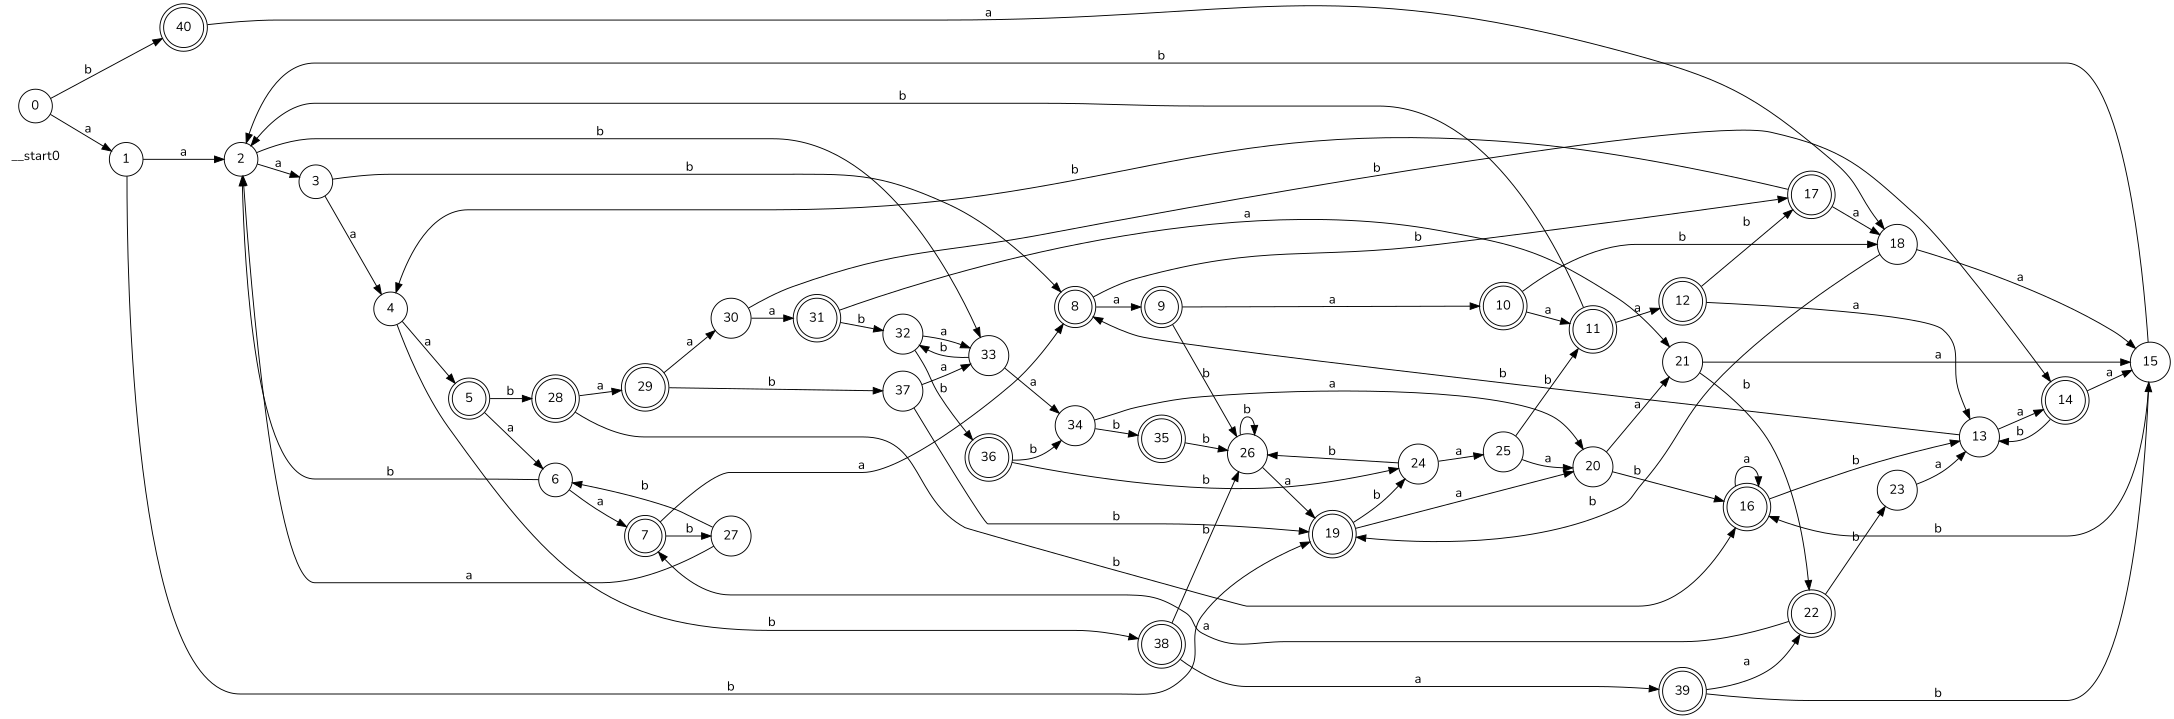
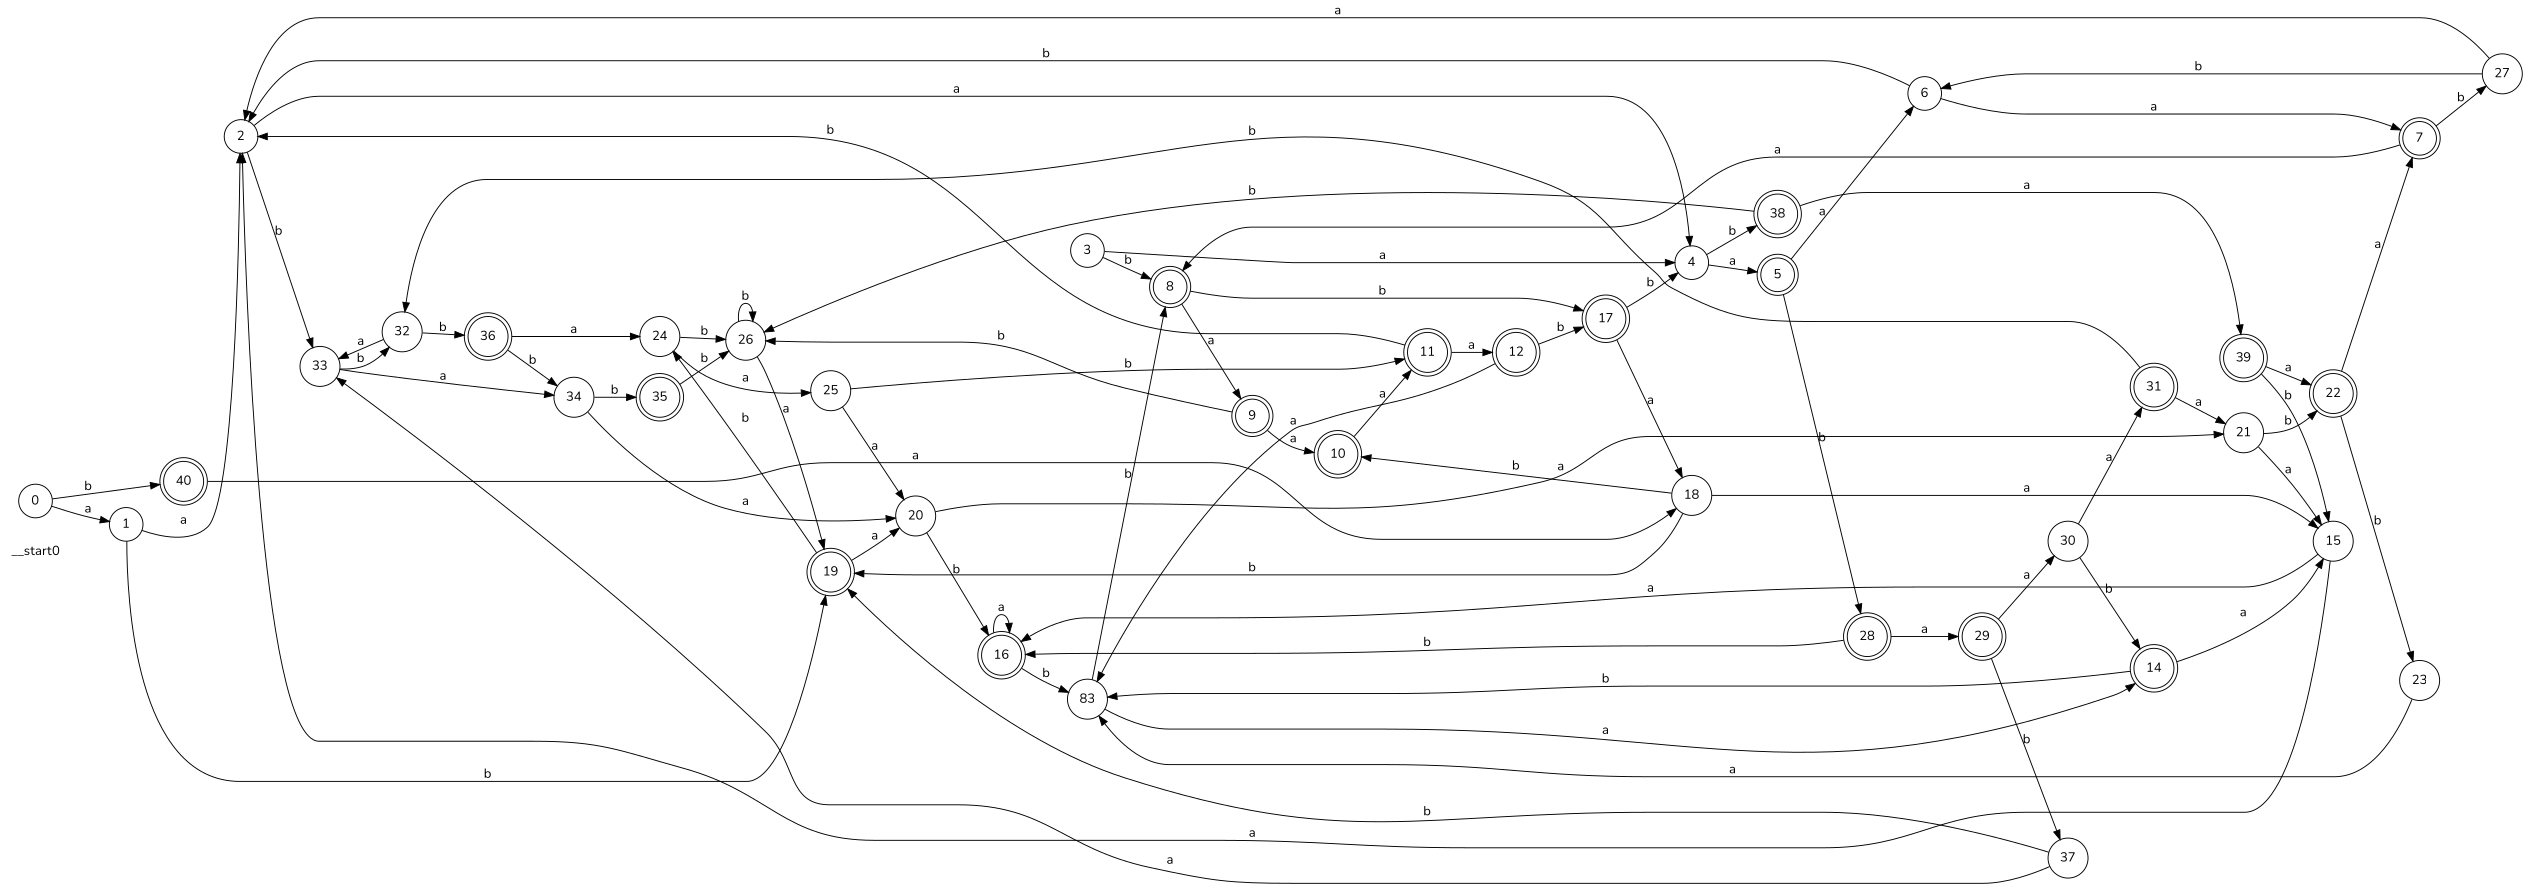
edge "15" -> "2": label "b" -> "a"
edge "2" -> "3": now "2" -> "4"
edge "10" -> "18": reversed
node "13": label "13" -> "83"
edge "36" -> "24": label "b" -> "a"
edge "15" -> "16": label "b" -> "a"
